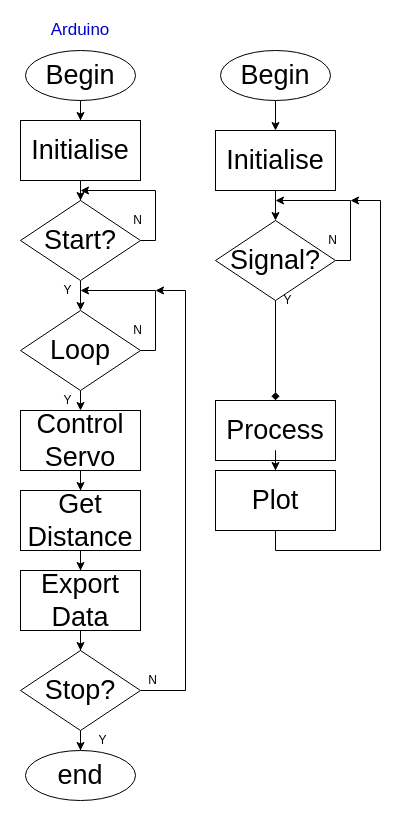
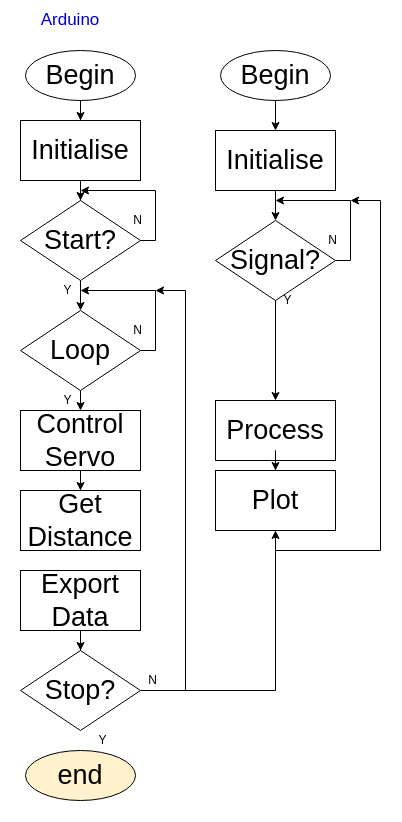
node "Arduino": moved (81, 31) -> (71, 21)
edge "Signal?" -> "Process": arrowhead diamond -> classic
edge "Get Distance" -> "Export Data": removed
edge "Stop?" -> "end": now "Stop?" -> "Plot"
node "end": fillcolor #ffffff -> #fff2cc
